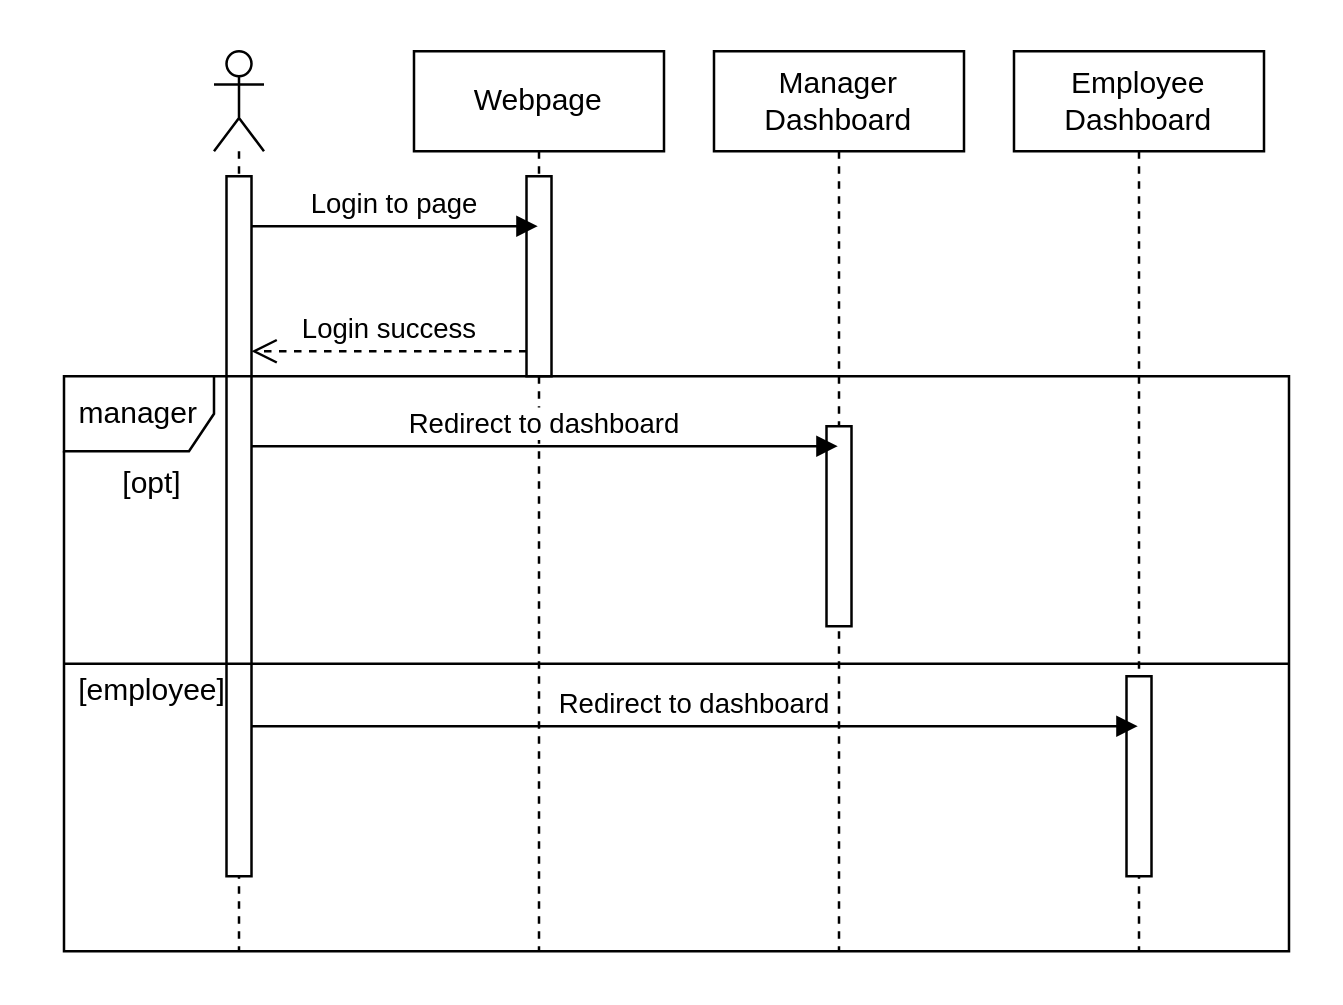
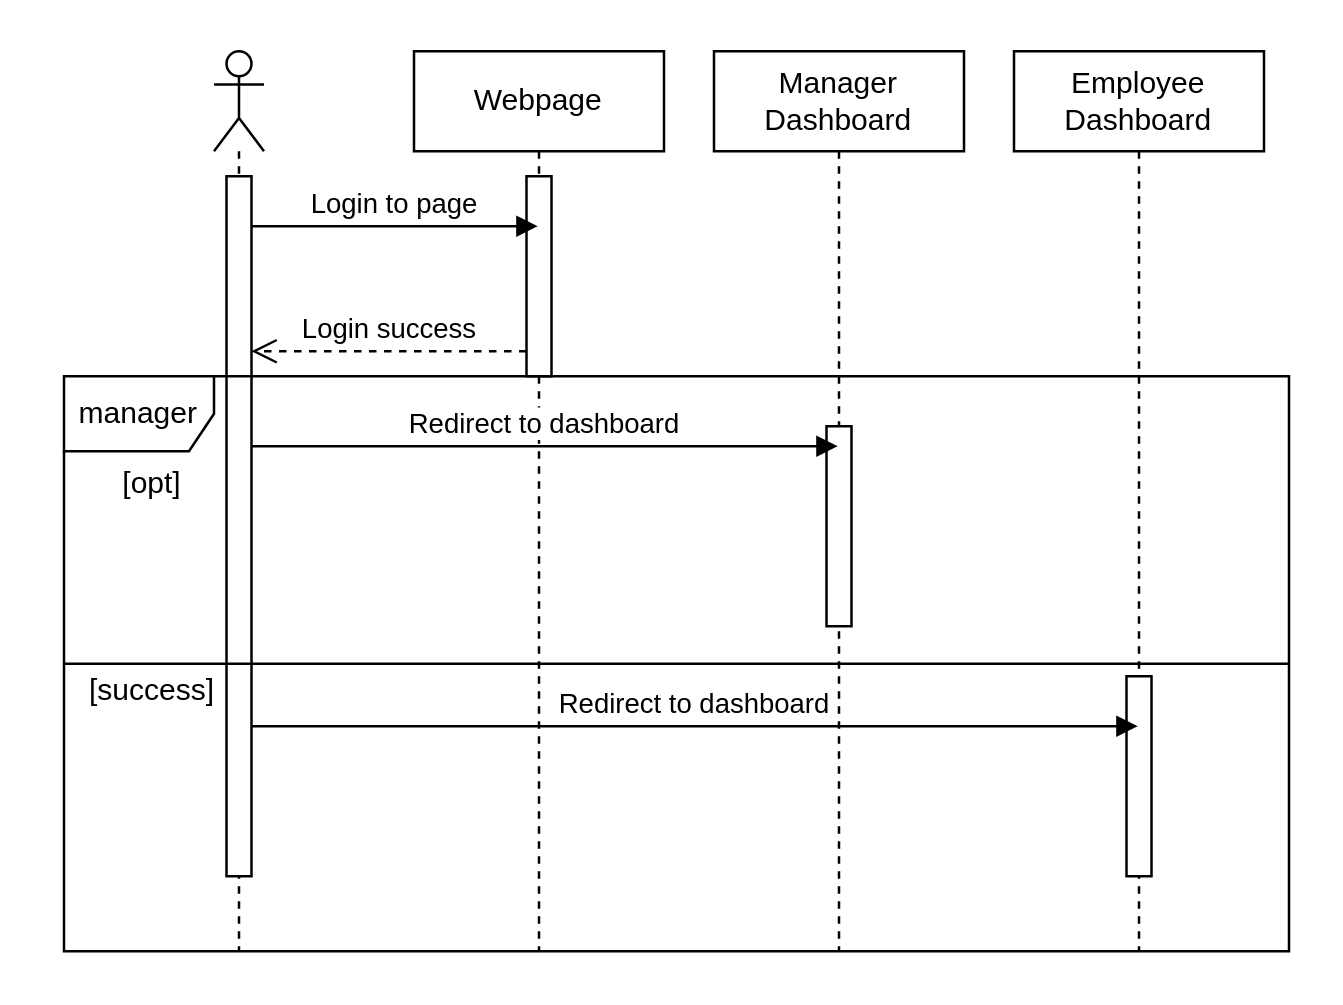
node "[employee]": label "[employee]" -> "[success]"
